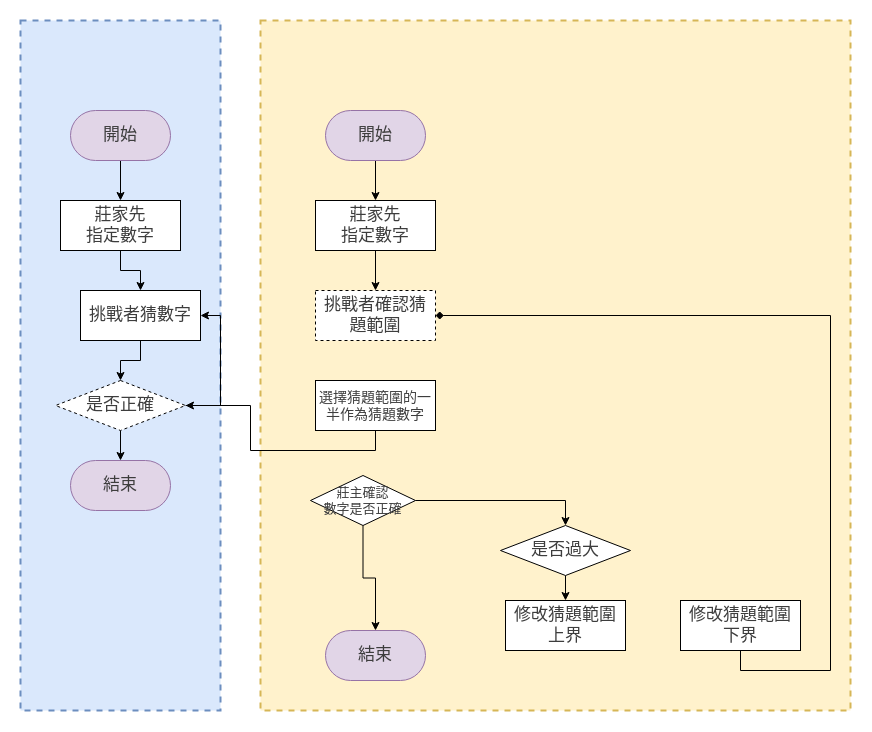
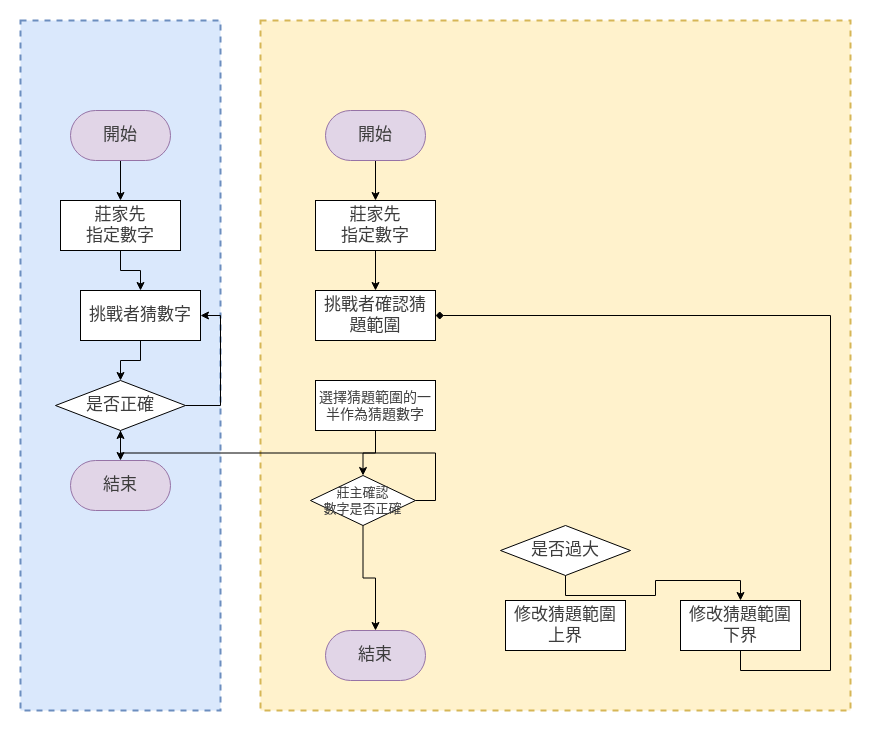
node "挑戰者確認猜題範圍": style dashed -> solid
node "是否正確": style dashed -> solid
edge "選擇猜題範圍的一半作為猜題數字" -> "是否正確": now "選擇猜題範圍的一半作為猜題數字" -> "莊主確認 數字是否正確"
edge "莊主確認 數字是否正確" -> "是否過大": now "莊主確認 數字是否正確" -> "是否正確"
edge "是否過大" -> "修改猜題範圍上界": now "是否過大" -> "修改猜題範圍下界"
